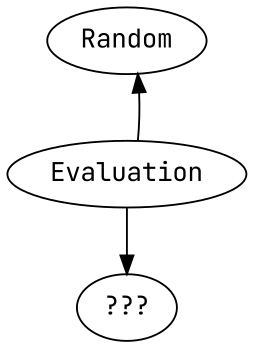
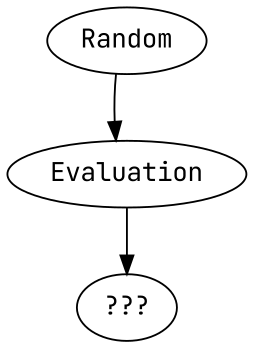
edge "Evaluation" -> "Random": reversed
